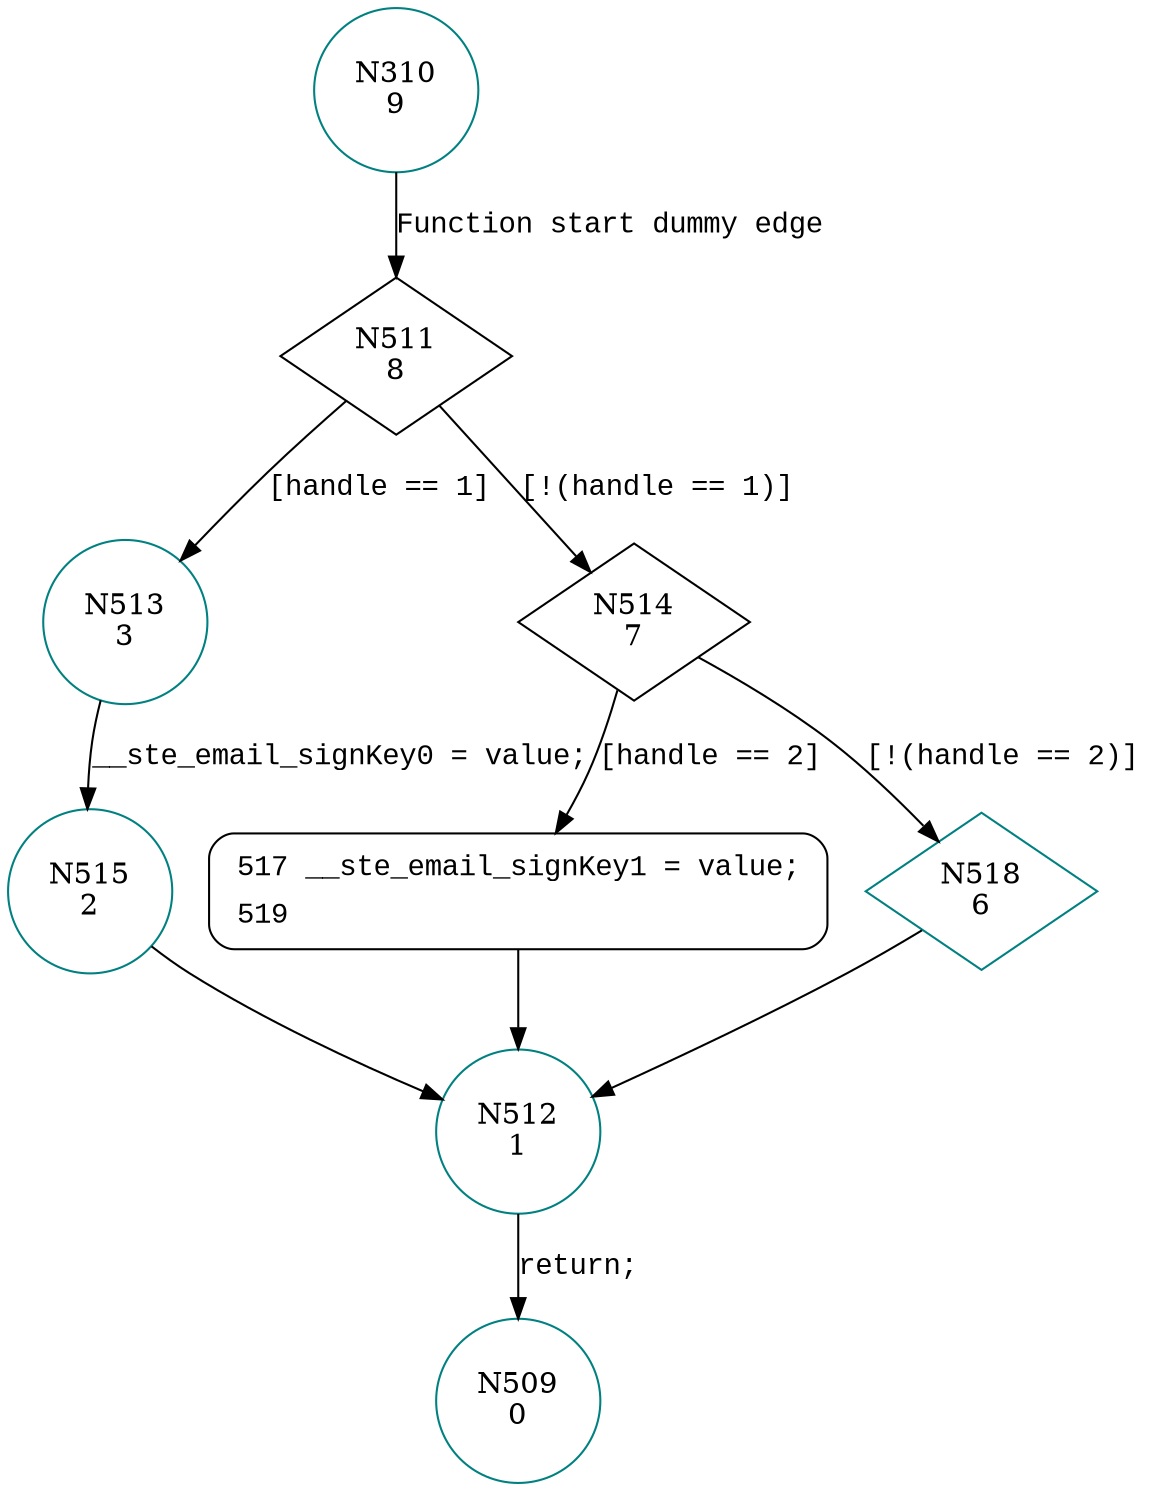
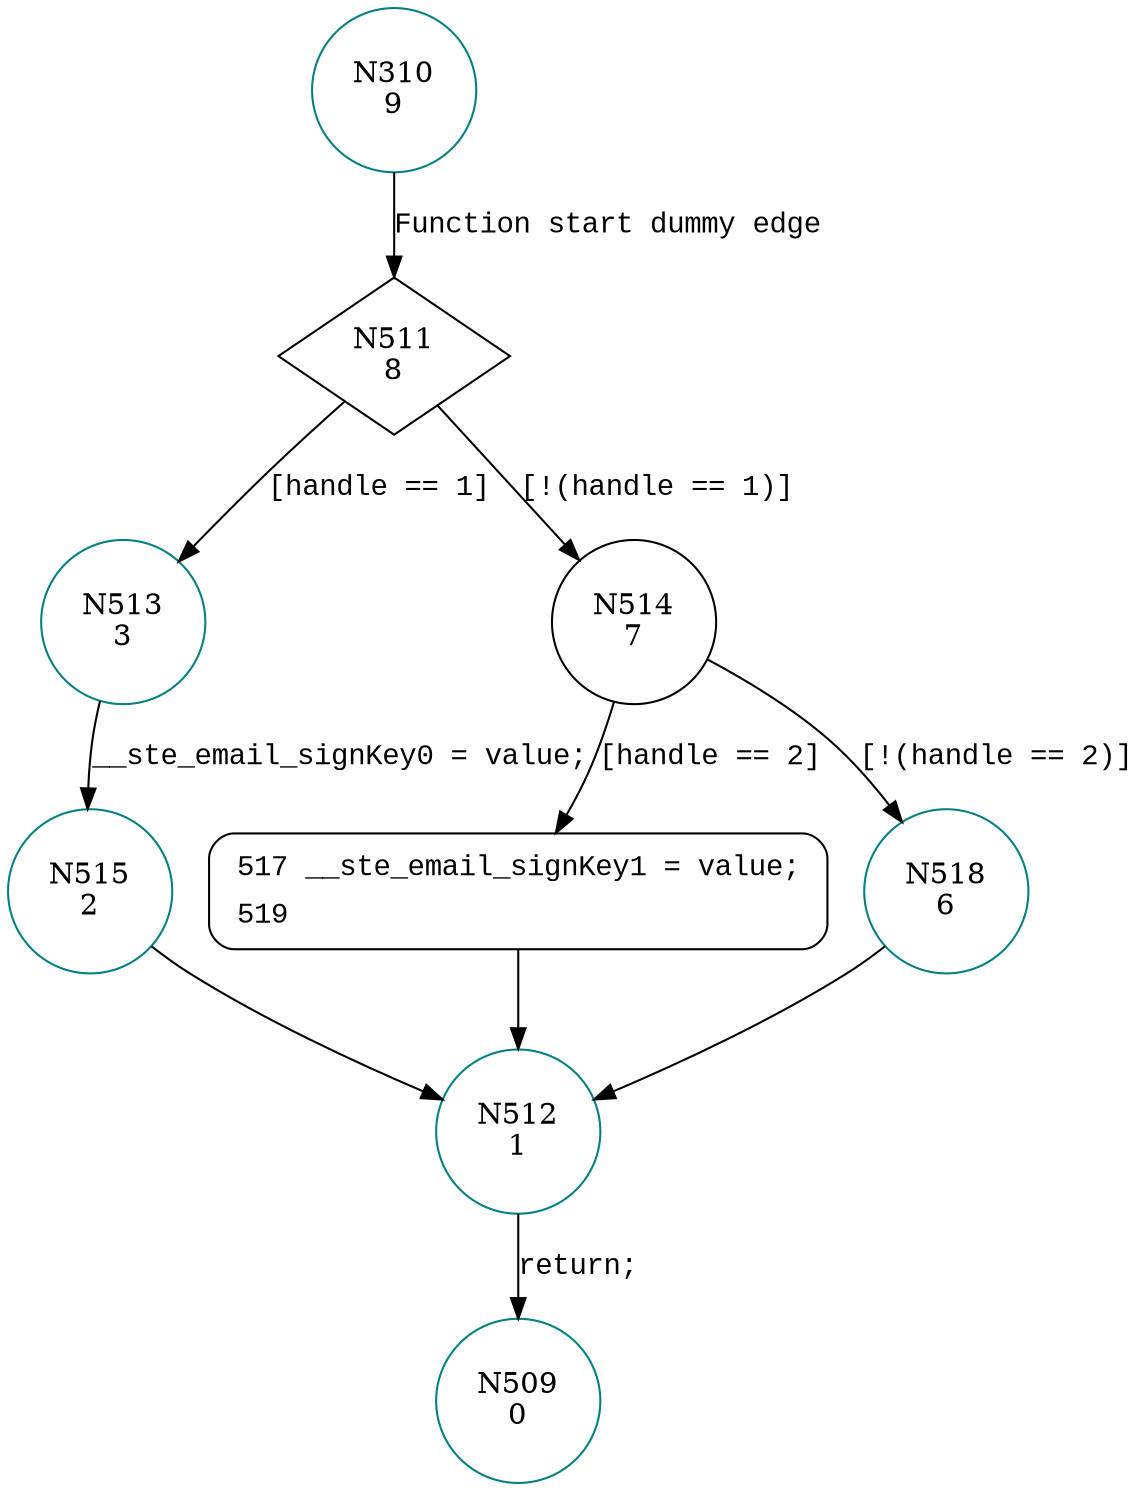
node "N514 7": shape diamond -> circle
node "N518 6": shape diamond -> circle
